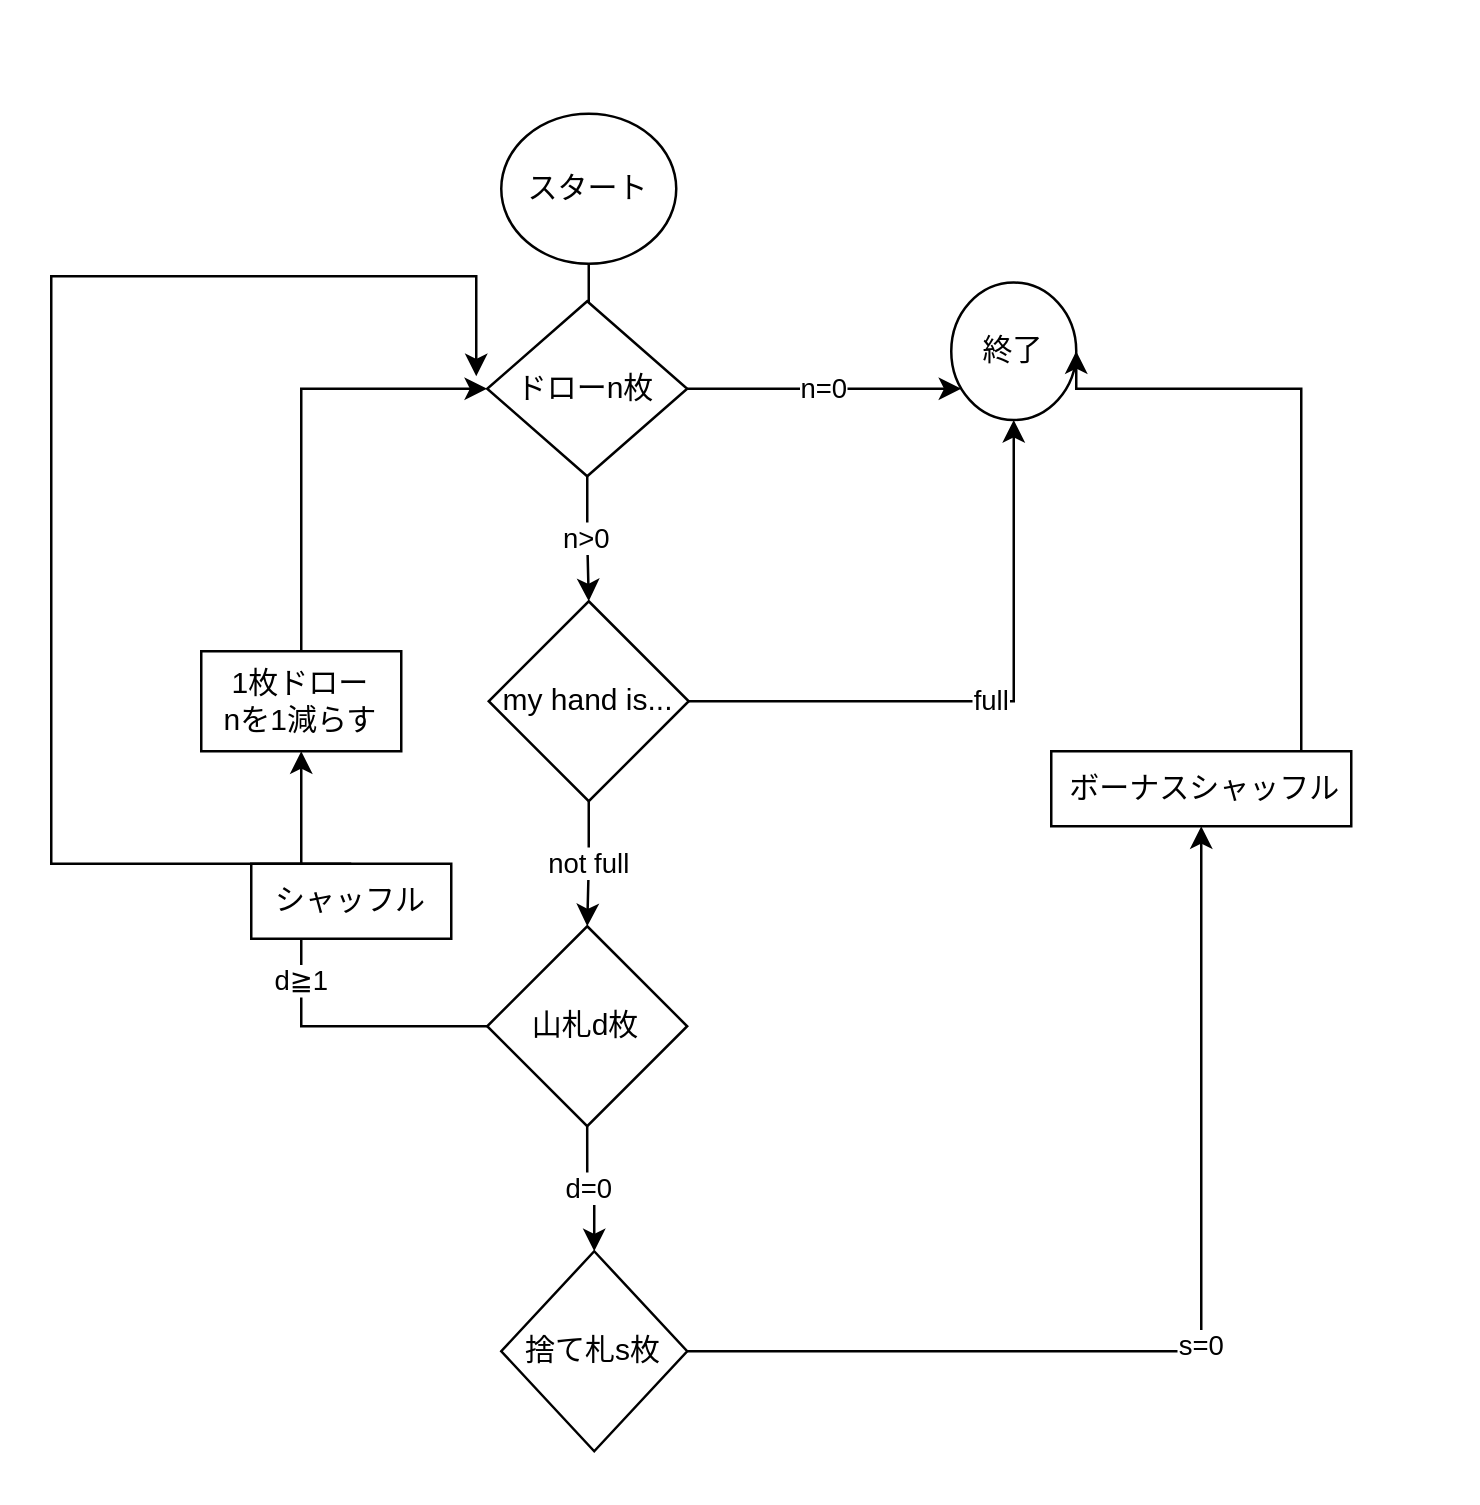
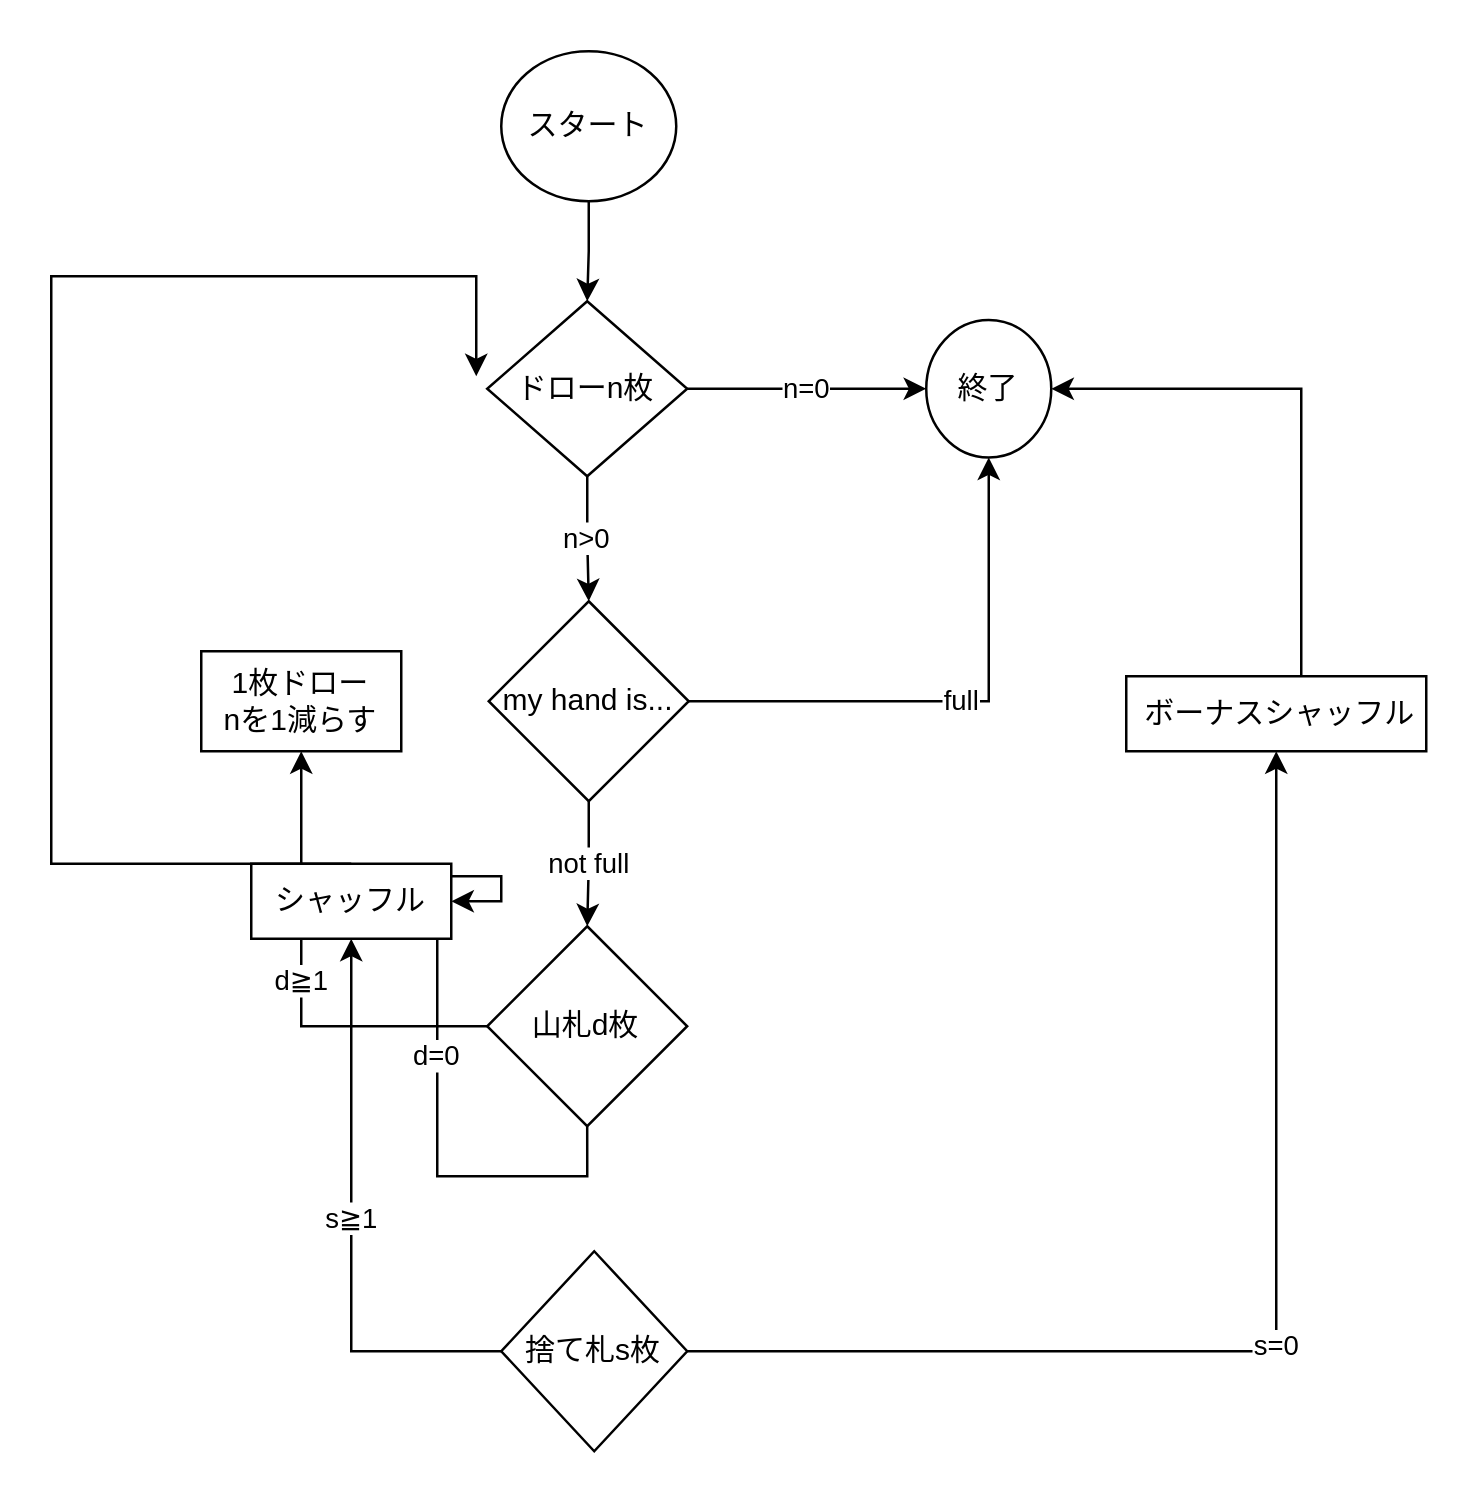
node "スタート": moved (589, 189) -> (589, 126)
node "終了": moved (1014, 351) -> (989, 389)
edge "1枚ドロー nを1減らす" -> "ドローn枚": removed
node "ボーナスシャッフル": moved (1201, 789) -> (1276, 714)
edge "山札d枚" -> "捨て札s枚": now "山札d枚" -> "シャッフル"
edge "捨て札s枚" -> "シャッフル": added, label "s≧1"
